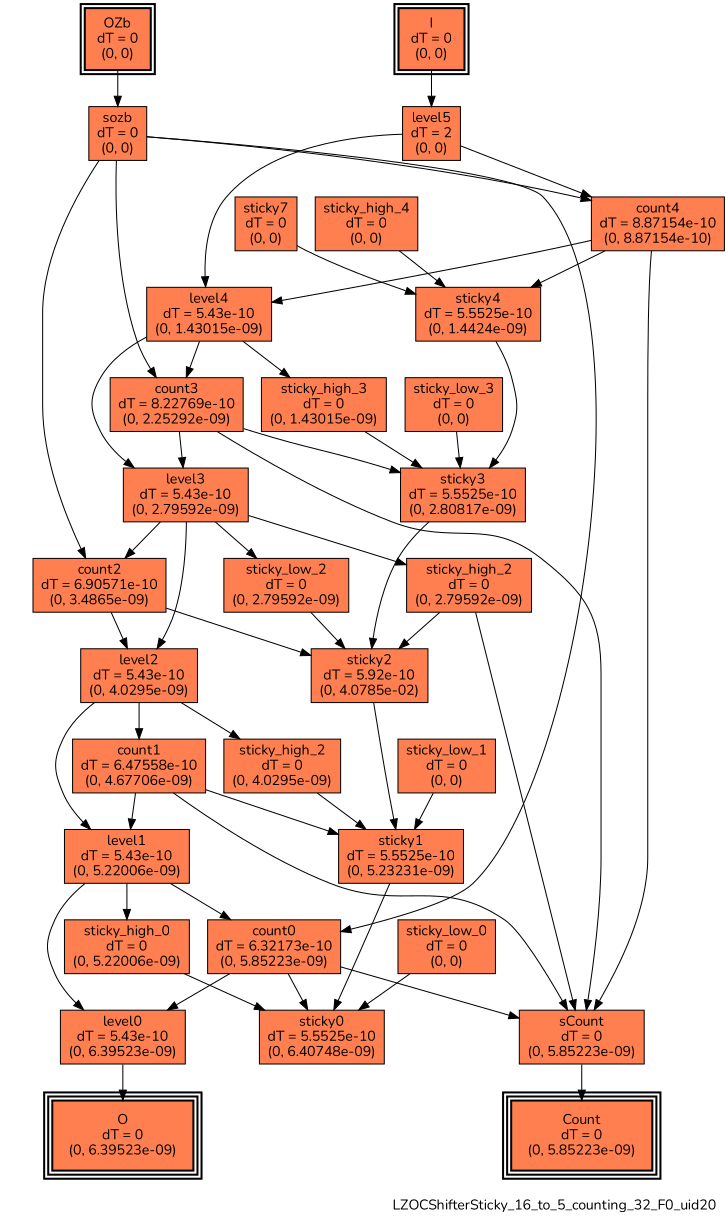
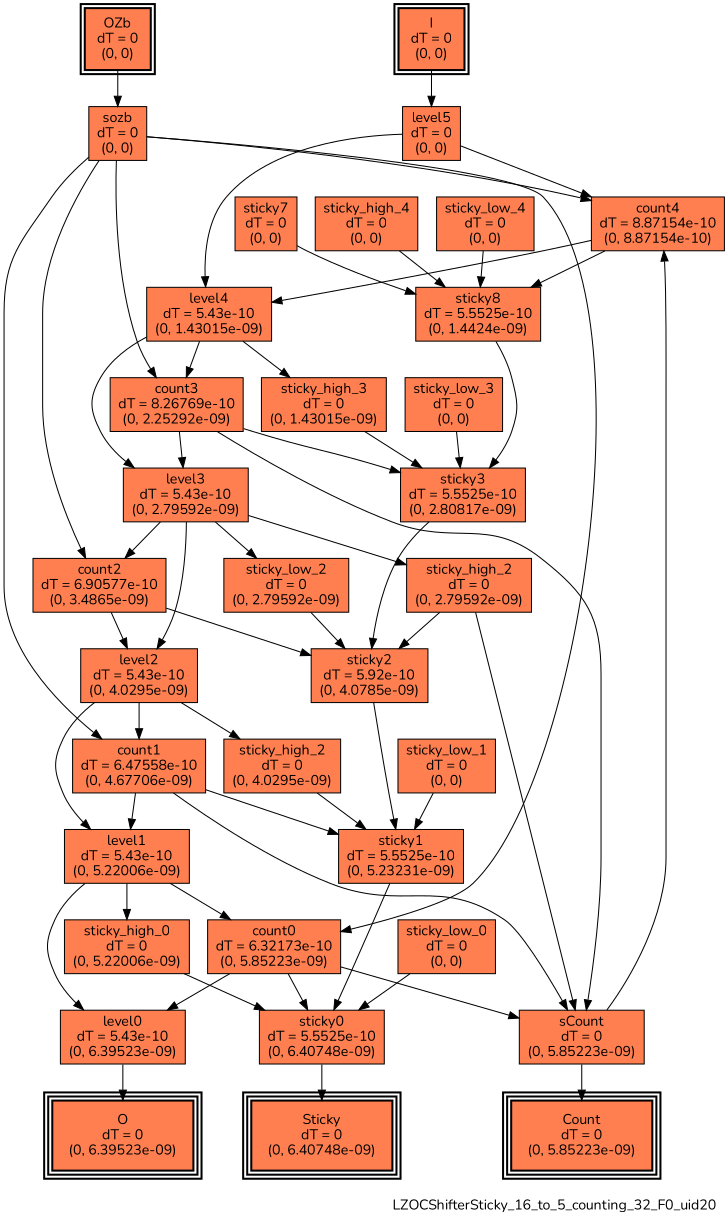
node "level5 dT = 2 (0, 0)": label "level5 dT = 2 (0, 0)" -> "level5 dT = 0 (0, 0)"
node "sticky_low_4 dT = 0 (0, 0)": added
node "sticky4 dT = 5.5525e-10 (0, 1.4424e-09)": label "sticky4 dT = 5.5525e-10 (0, 1.4424e-09)" -> "sticky8 dT = 5.5525e-10 (0, 1.4424e-09)"
node "count3 dT = 8.22769e-10 (0, 2.25292e-09)": label "count3 dT = 8.22769e-10 (0, 2.25292e-09)" -> "count3 dT = 8.26769e-10 (0, 2.25292e-09)"
edge "sozb dT = 0 (0, 0)" -> "count1 dT = 6.47558e-10 (0, 4.67706e-09)": added
node "count2 dT = 6.90571e-10 (0, 3.4865e-09)": label "count2 dT = 6.90571e-10 (0, 3.4865e-09)" -> "count2 dT = 6.90577e-10 (0, 3.4865e-09)"
edge "count4 dT = 8.87154e-10 (0, 8.87154e-10)" -> "sCount dT = 0 (0, 5.85223e-09)": reversed
node "sticky2 dT = 5.92e-10 (0, 4.0785e-02)": label "sticky2 dT = 5.92e-10 (0, 4.0785e-02)" -> "sticky2 dT = 5.92e-10 (0, 4.0785e-09)"
node "Sticky dT = 0 (0, 6.40748e-09)": added
